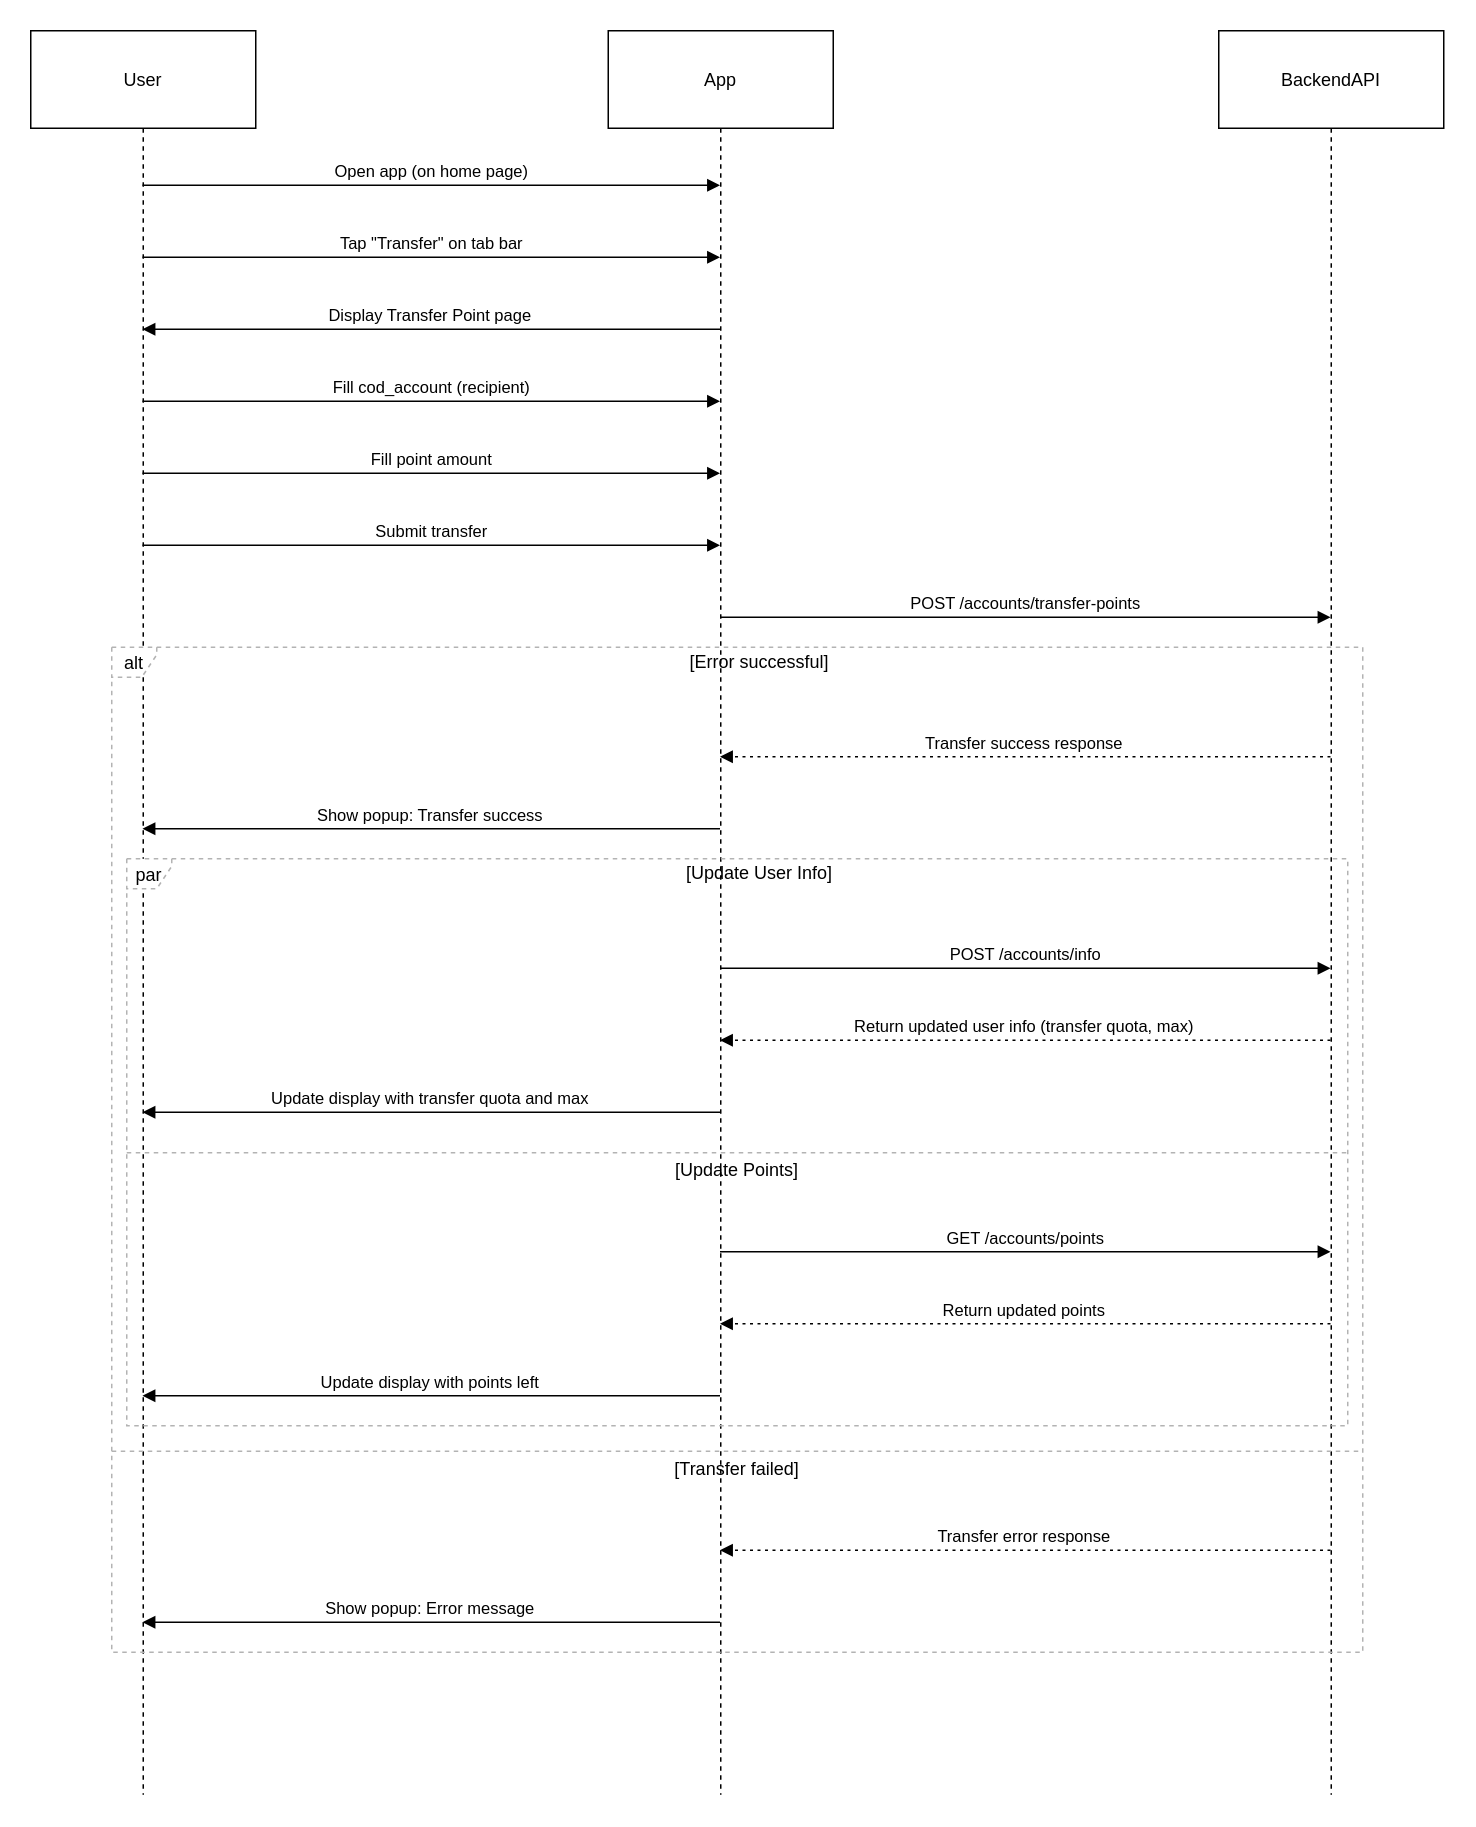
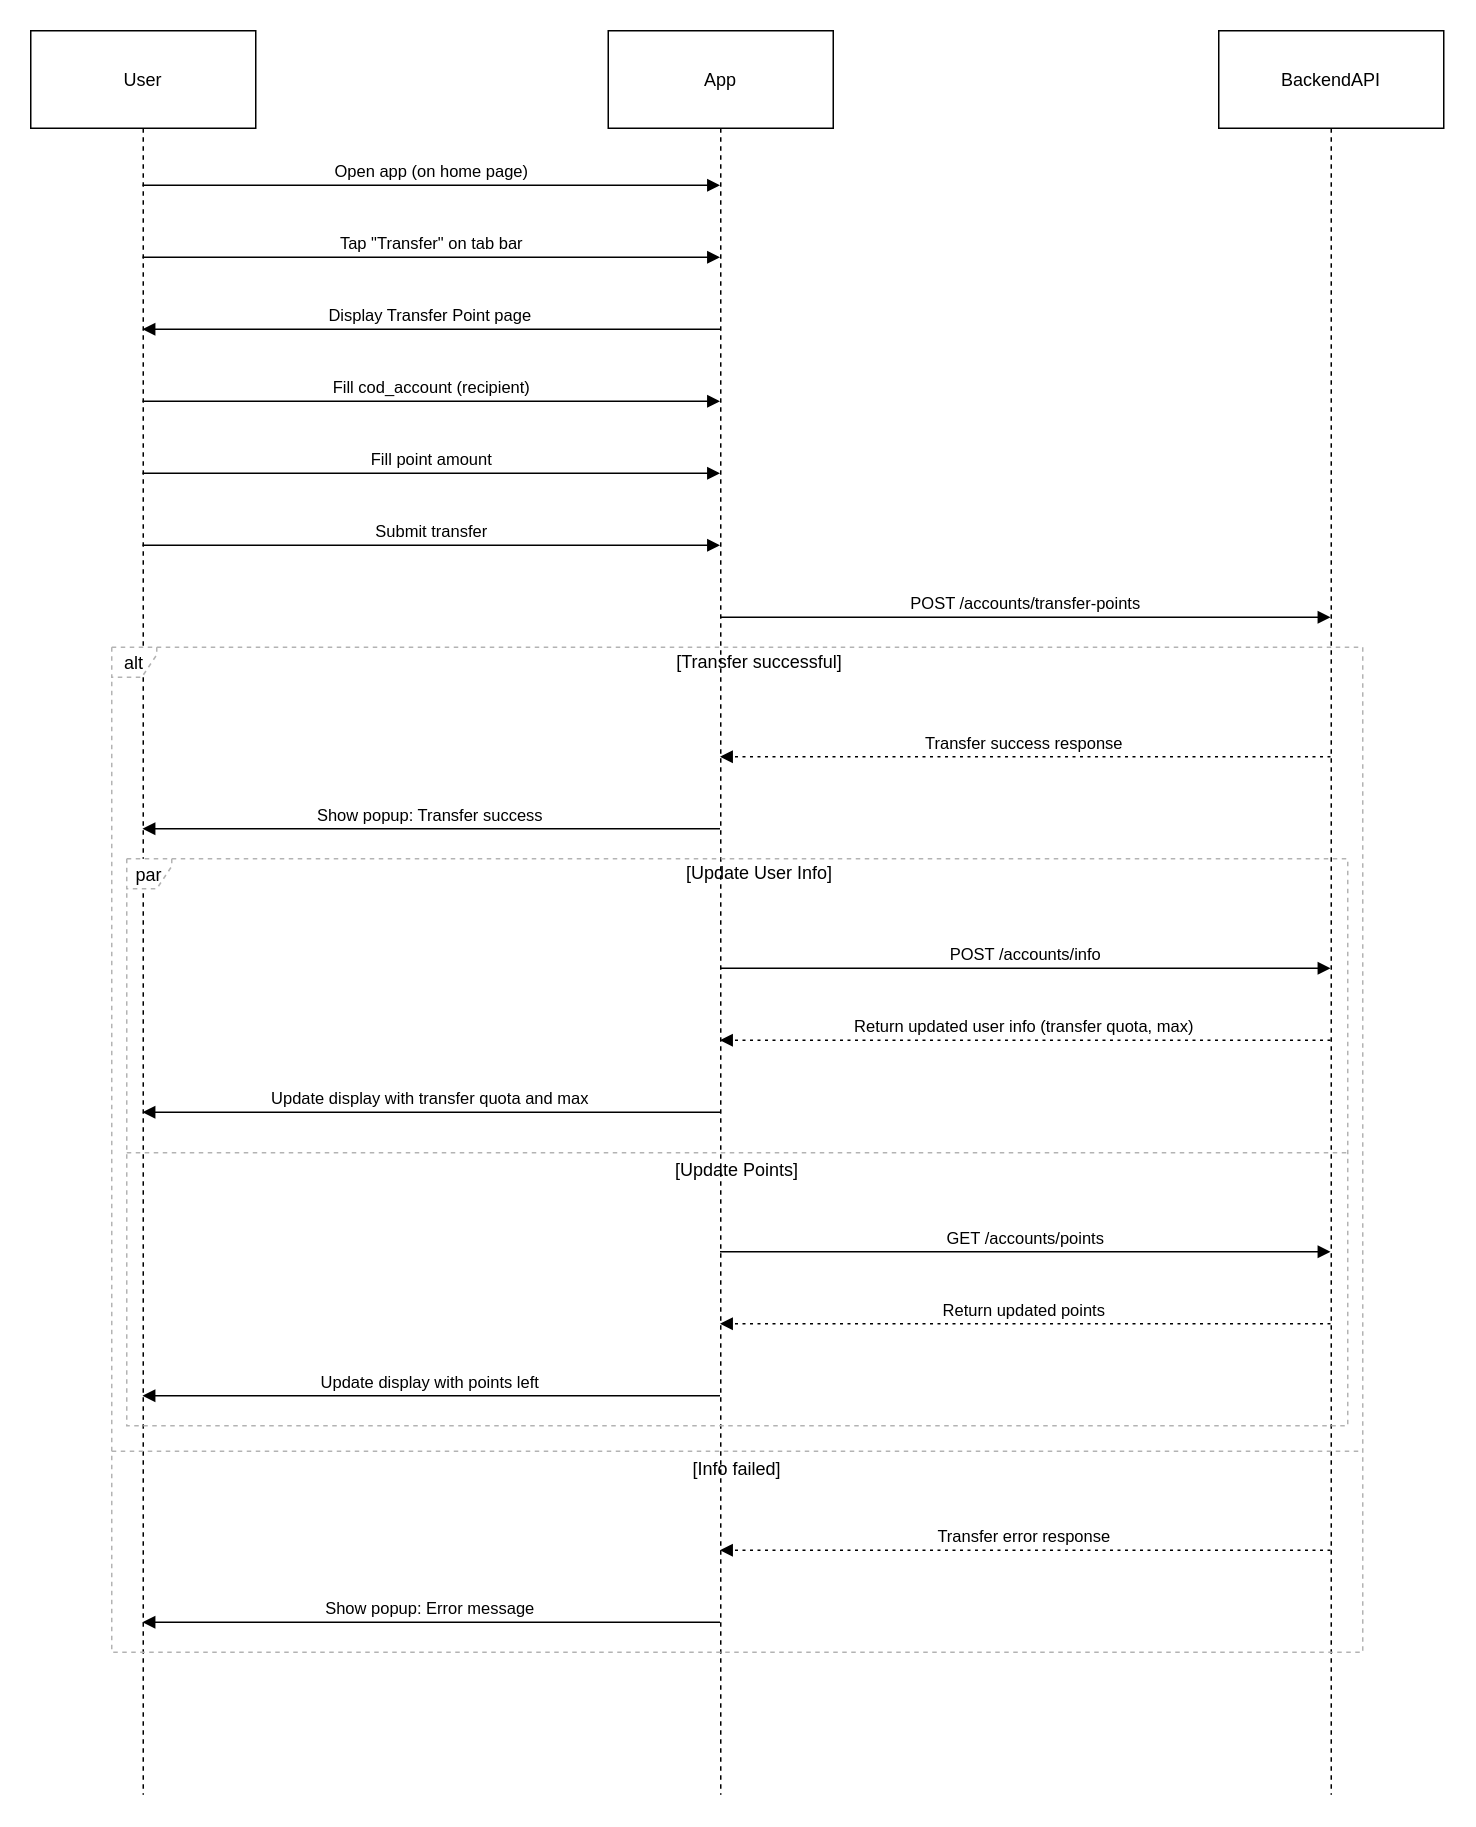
node "[Error successful]": label "[Error successful]" -> "[Transfer successful]"
node "[Transfer failed]": label "[Transfer failed]" -> "[Info failed]"
